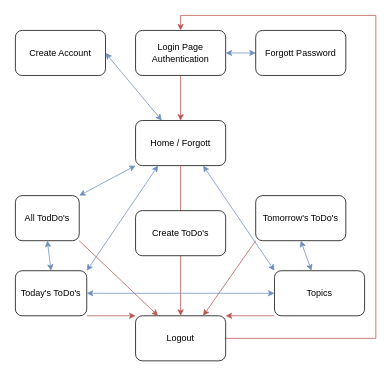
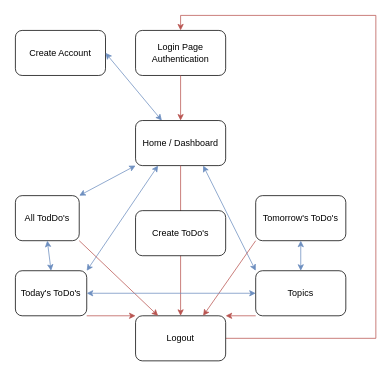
edge "Login Page Authentication" -- "Forgott Password": removed
node "Forgott Password": removed
node "Home / Forgott": label "Home / Forgott" -> "Home / Dashboard"
node "Topics": moved (319, 293) -> (300, 293)
